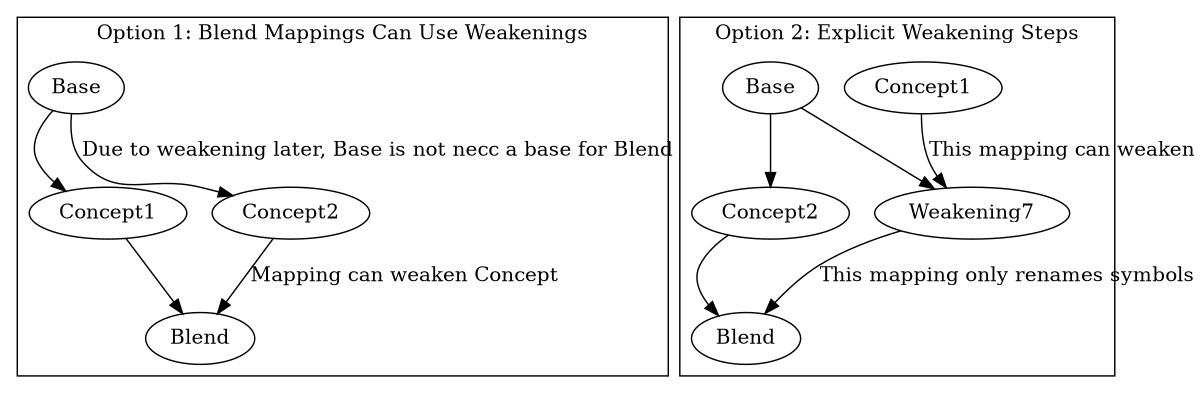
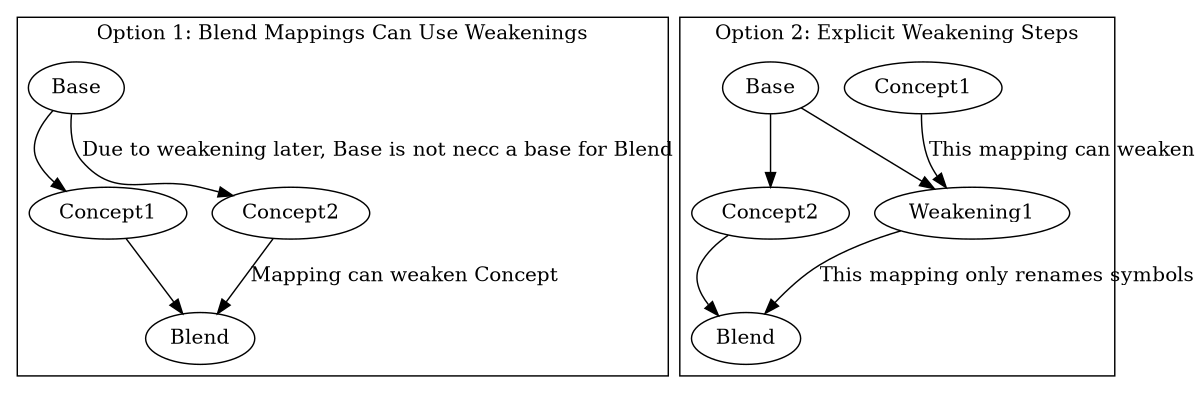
node "Weakening7": label "Weakening7" -> "Weakening1"
